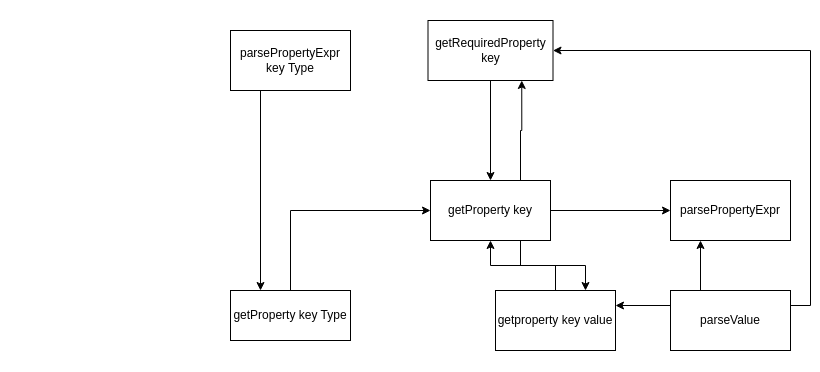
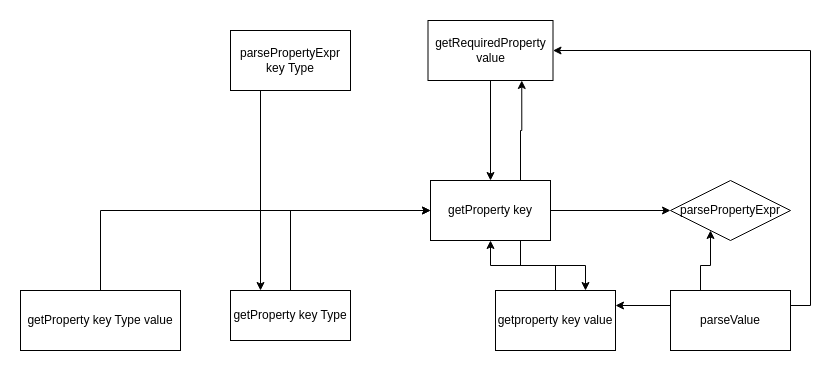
node "getRequiredProperty key": label "getRequiredProperty key" -> "getRequiredProperty value"
edge "getProperty key Type value" -> "getProperty key": added
node "parsePropertyExpr": shape rectangle -> diamond
node "getProperty key Type value": added
